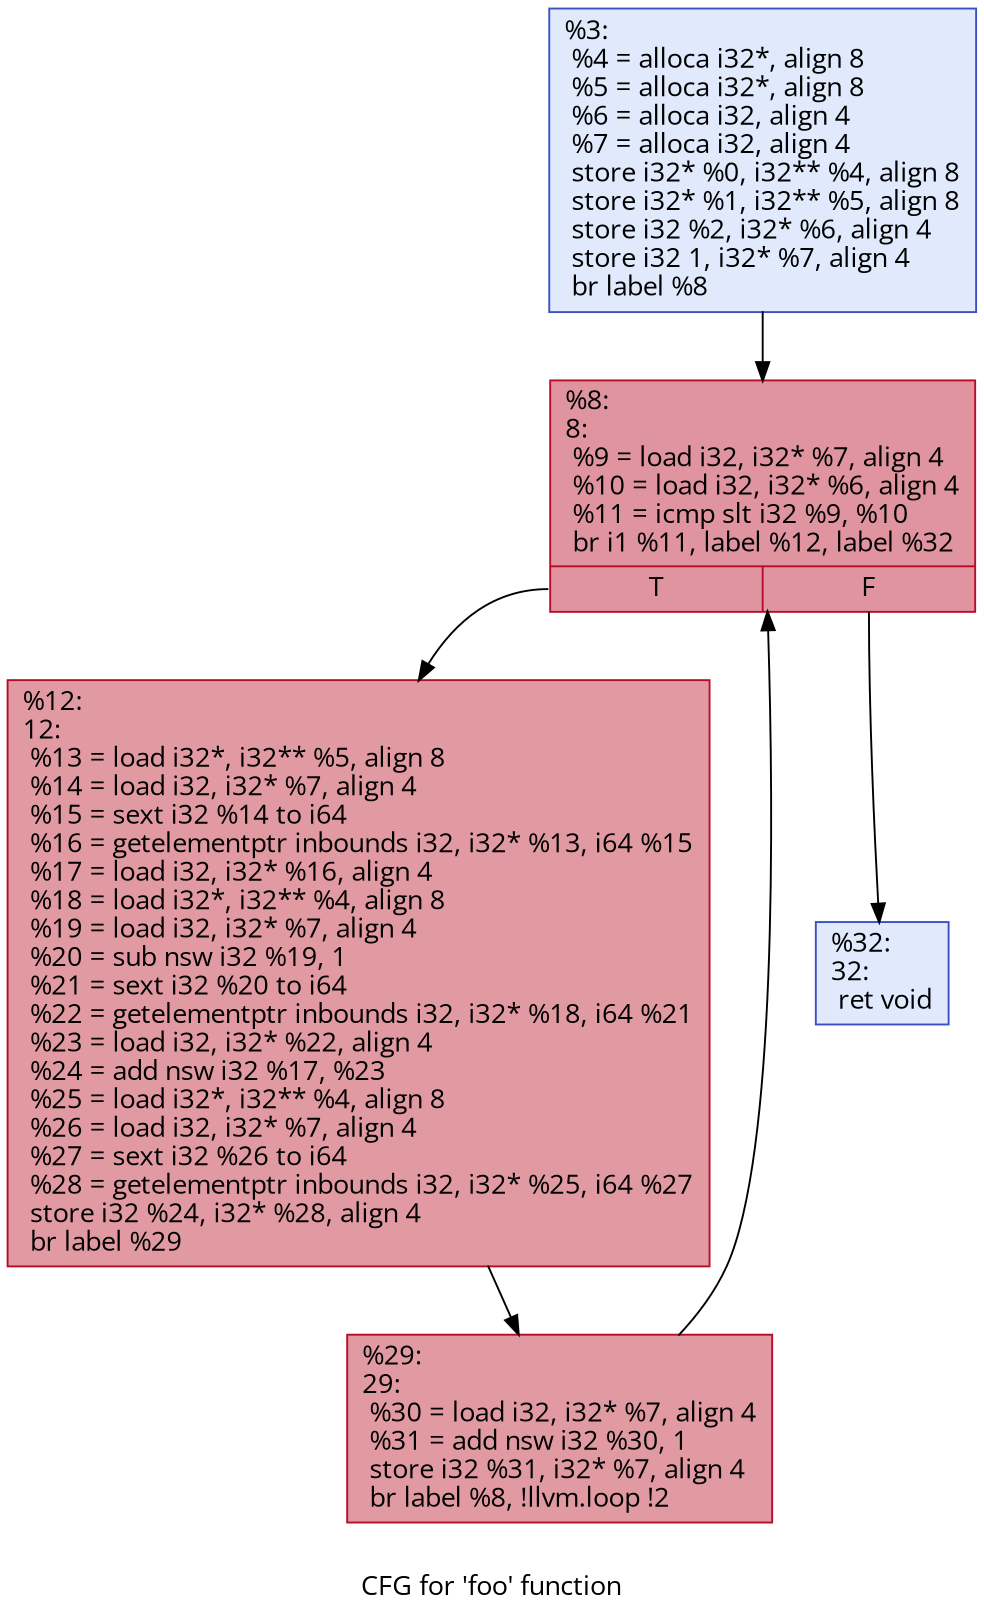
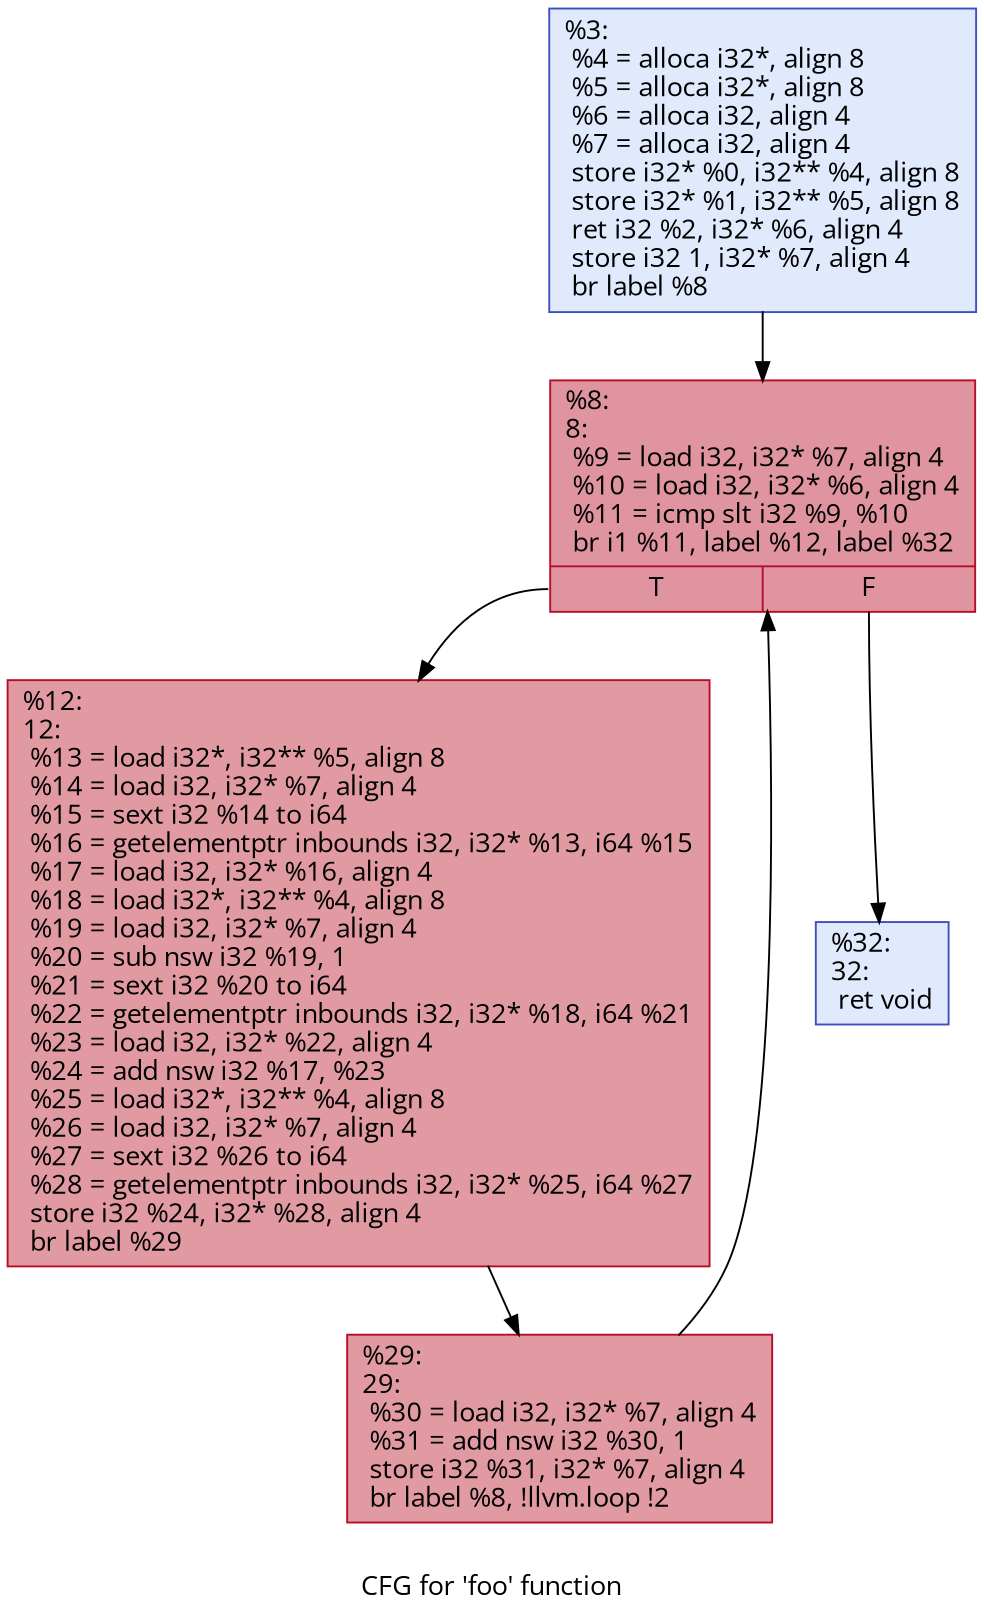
node "%3:": text "store i32 %2, i32* %6, align 4" -> "ret i32 %2, i32* %6, align 4"
